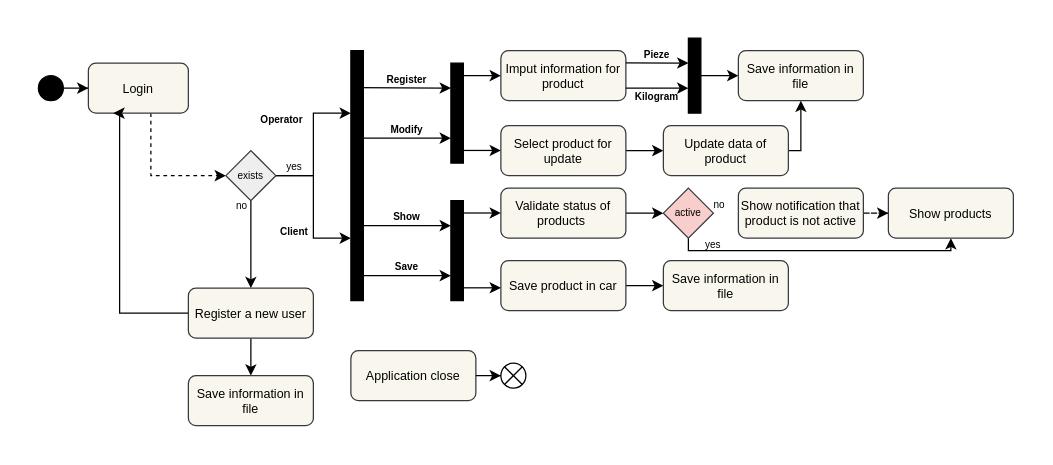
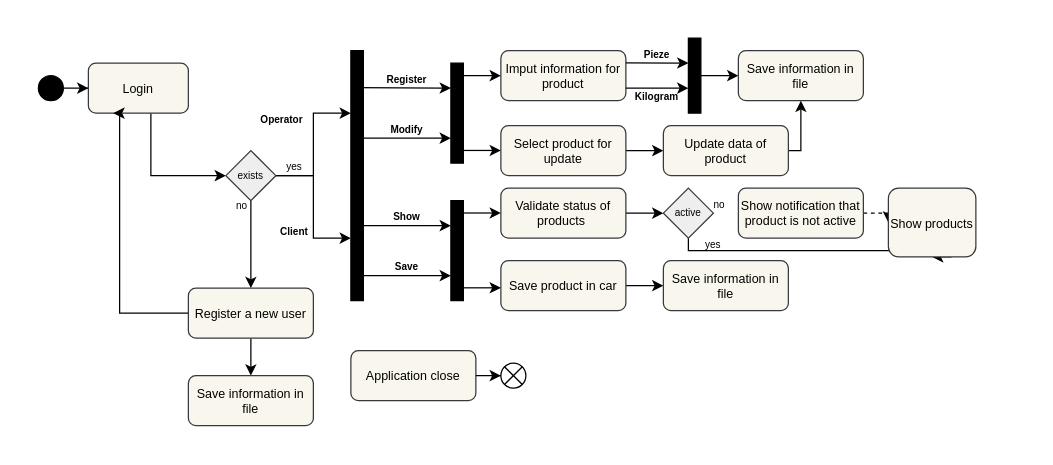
edge "Login" -> "exists": style dashed -> solid
node "active": fillcolor #f8cecc -> #eeeeee
node "Show products": size 125x50 -> 88x69
